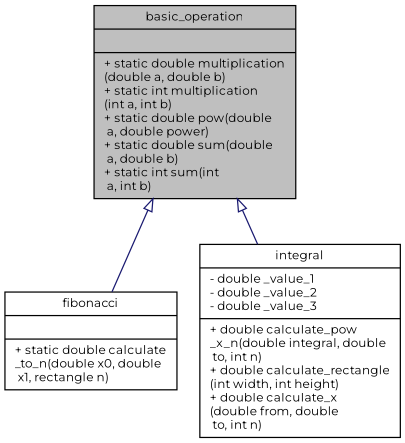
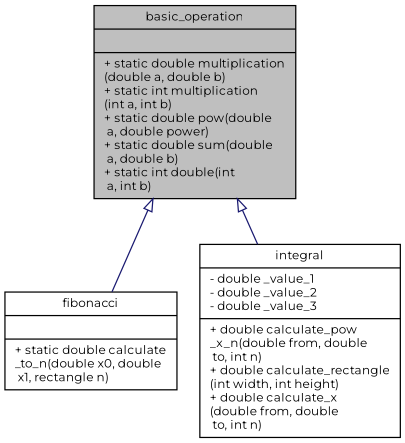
node "basic_operation": text "+ static int sum(int" -> "+ static int double(int"
node "integral": text "_x_n(double integral, double" -> "_x_n(double from, double"
